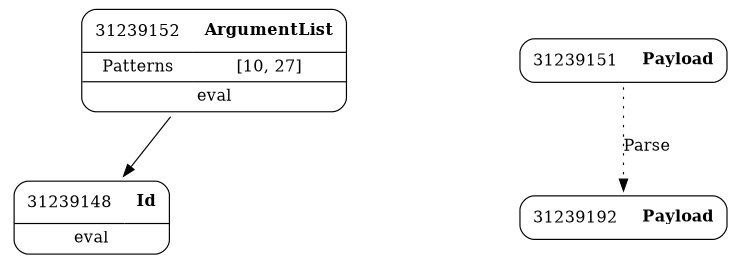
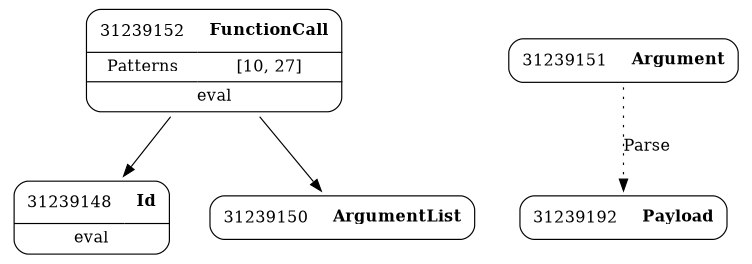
node "31239152": text "ArgumentList" -> "FunctionCall"
node "31239151": text "Payload" -> "Argument"
node "31239150": added
